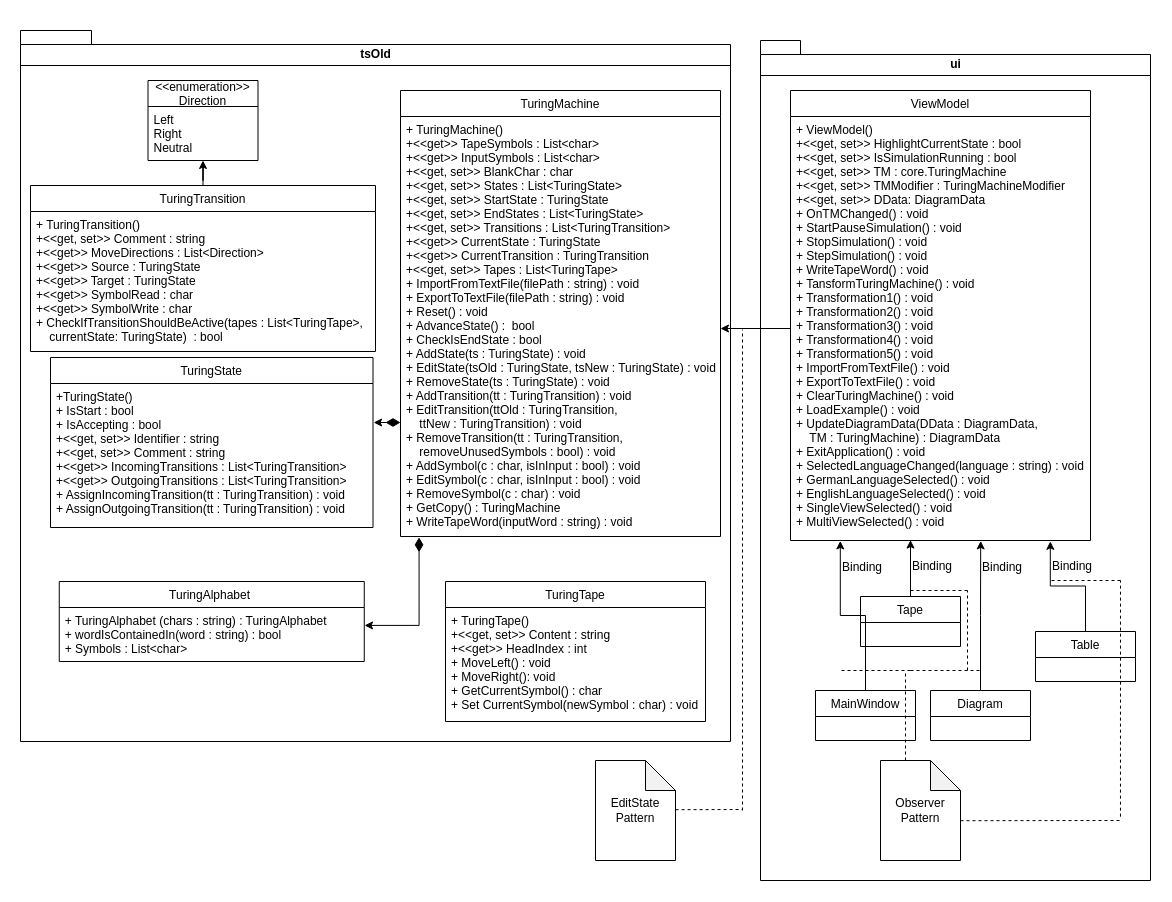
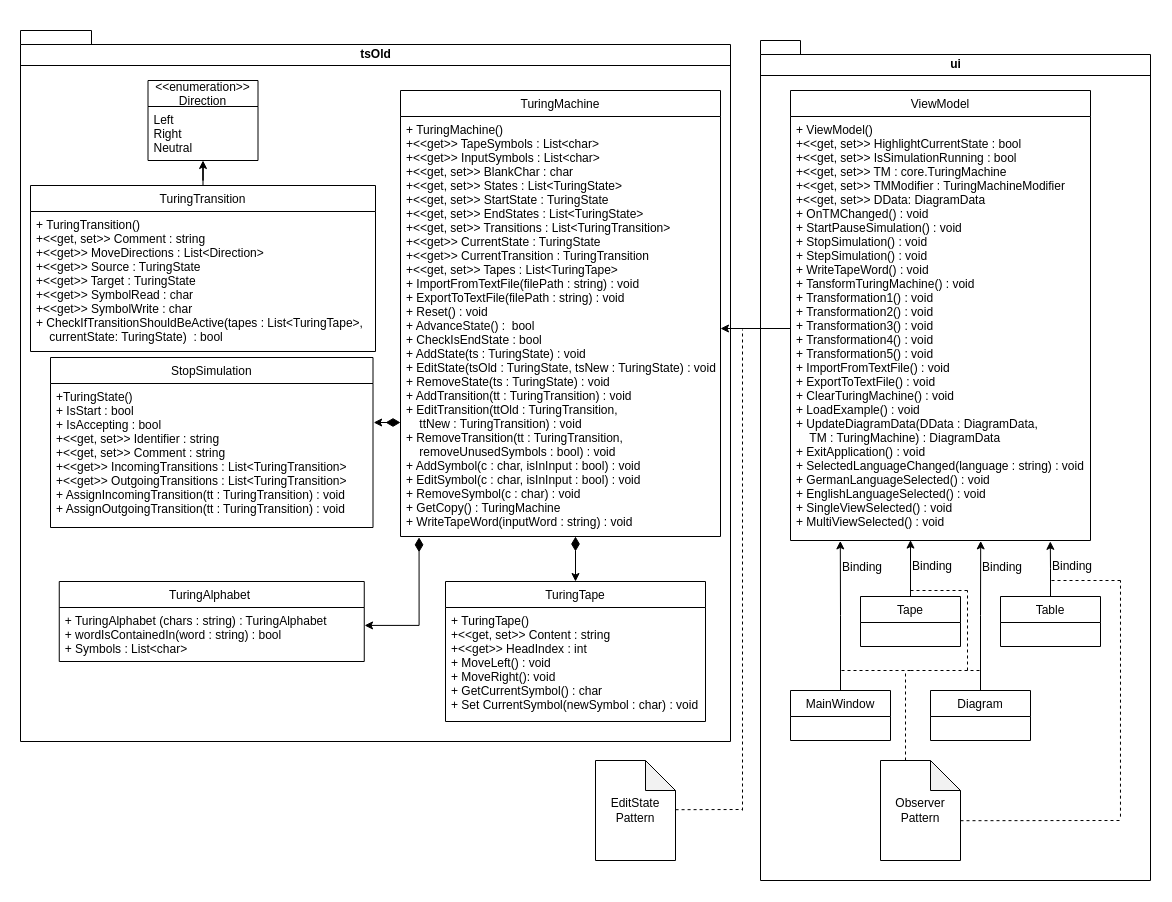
node "TuringState": label "TuringState" -> "StopSimulation"
edge "TuringMachine" -- "TuringTape": added
node "Table": moved (1086, 657) -> (1051, 622)
node "MainWindow": moved (866, 716) -> (841, 716)
